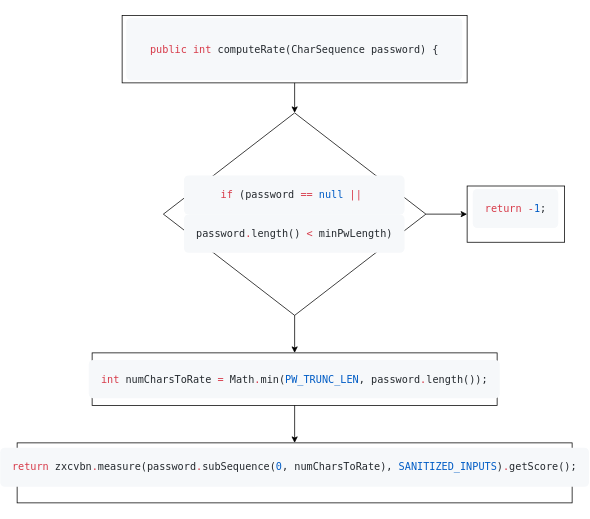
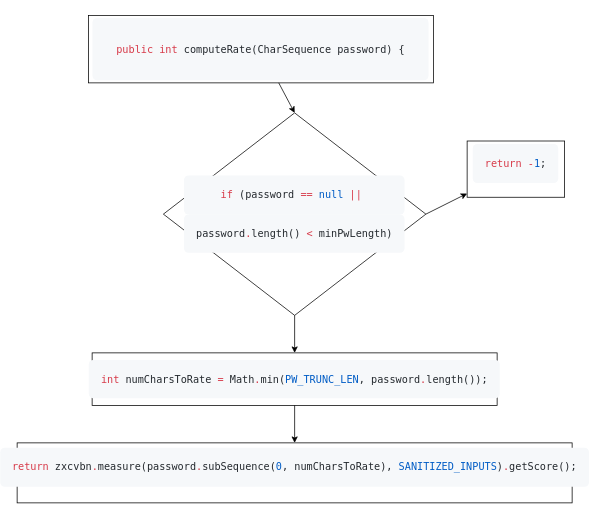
node "public int computeRate(CharSequence password) {": moved (294, 49) -> (261, 49)
node "return -1;": moved (516, 214) -> (516, 169)
